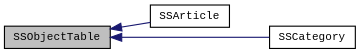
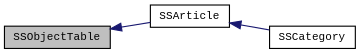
edge "SSCategory" -> "SSObjectTable": now "SSCategory" -> "SSArticle"
